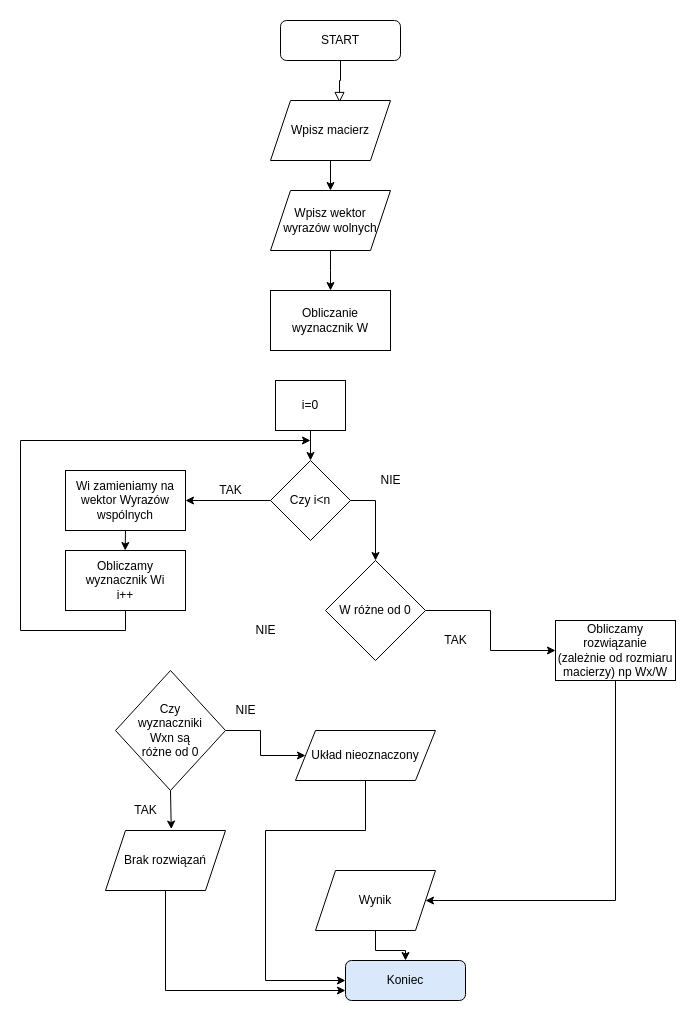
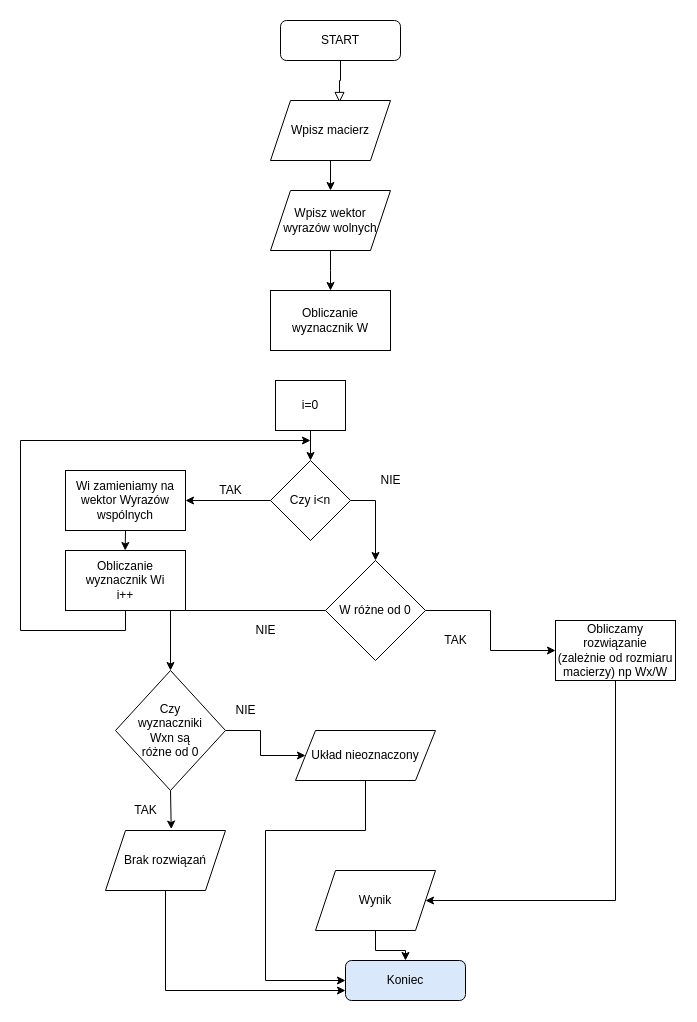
node "Obliczamy wyznacznik Wi i++": label "Obliczamy wyznacznik Wi i++" -> "Obliczanie wyznacznik Wi i++"
edge "W różne od 0" -> "Czy wyznaczniki Wxn są różne od 0": added
